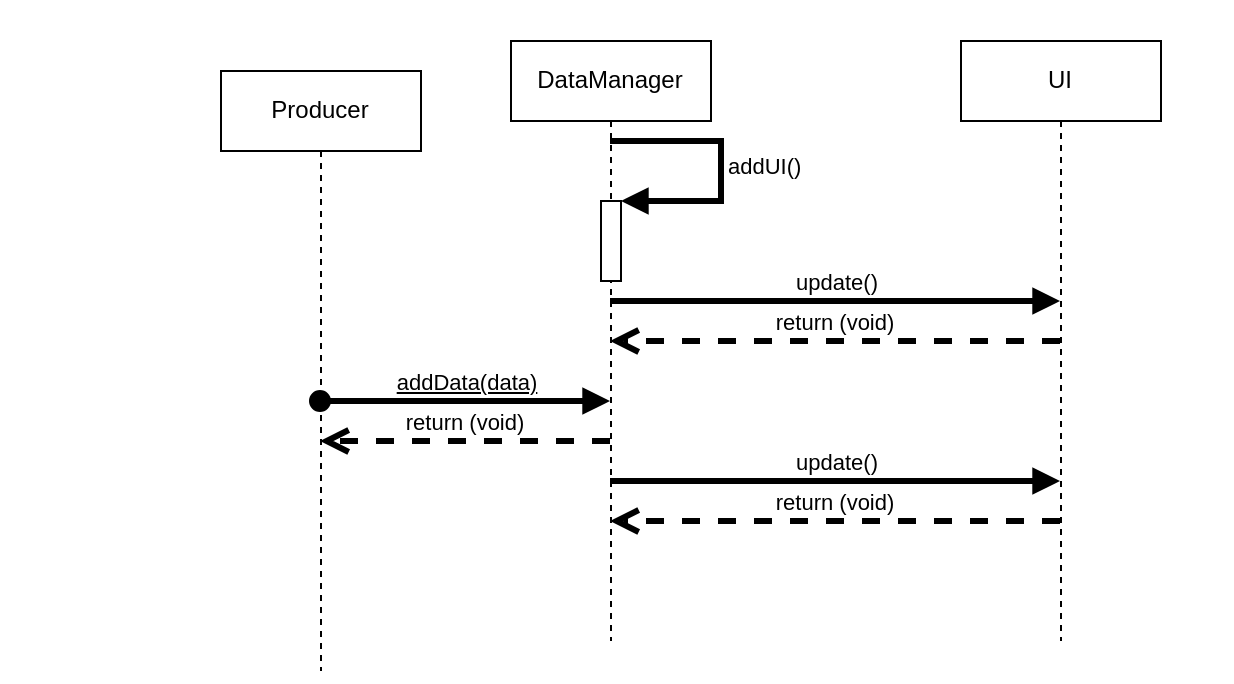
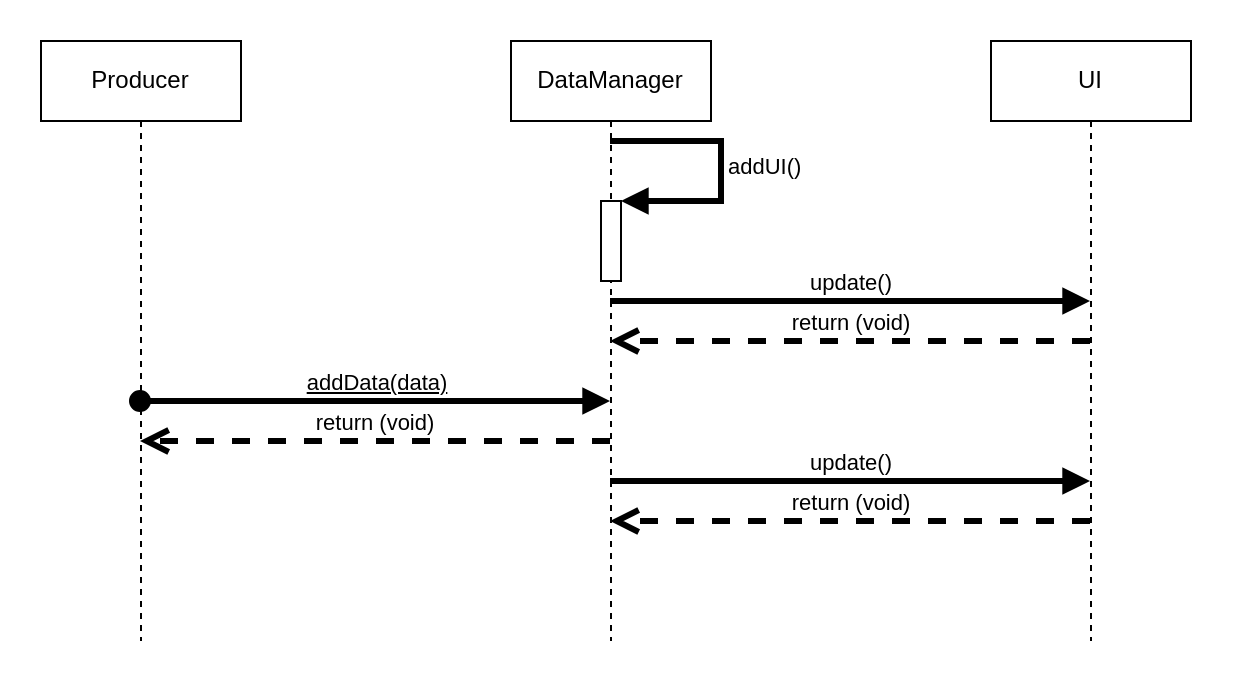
node "UI": moved (1061, 341) -> (1091, 341)
node "Producer": moved (321, 371) -> (141, 341)
